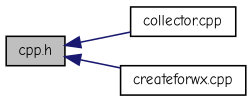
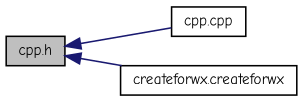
node "collector.cpp": label "collector.cpp" -> "cpp.cpp"
node "createforwx.cpp": label "createforwx.cpp" -> "createforwx.createforwx"
